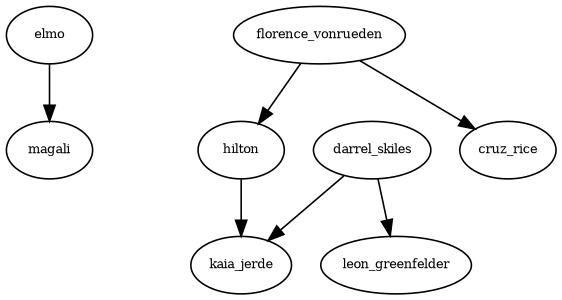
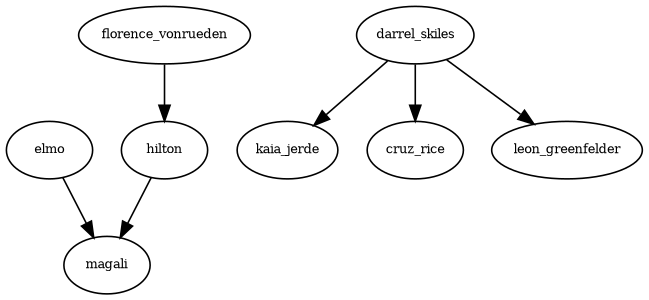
edge "florence_vonrueden" -> "cruz_rice": now "darrel_skiles" -> "cruz_rice"
edge "hilton" -> "kaia_jerde": now "hilton" -> "magali"
